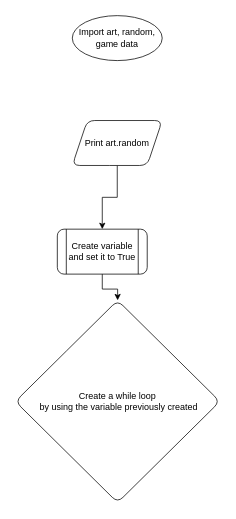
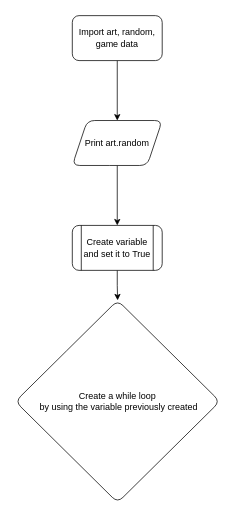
node "Import art, random, game data": shape ellipse -> rounded rectangle
edge "Import art, random, game data" -> "Print art.random": added
node "Create variable and set it to True": moved (102, 252) -> (117, 248)
